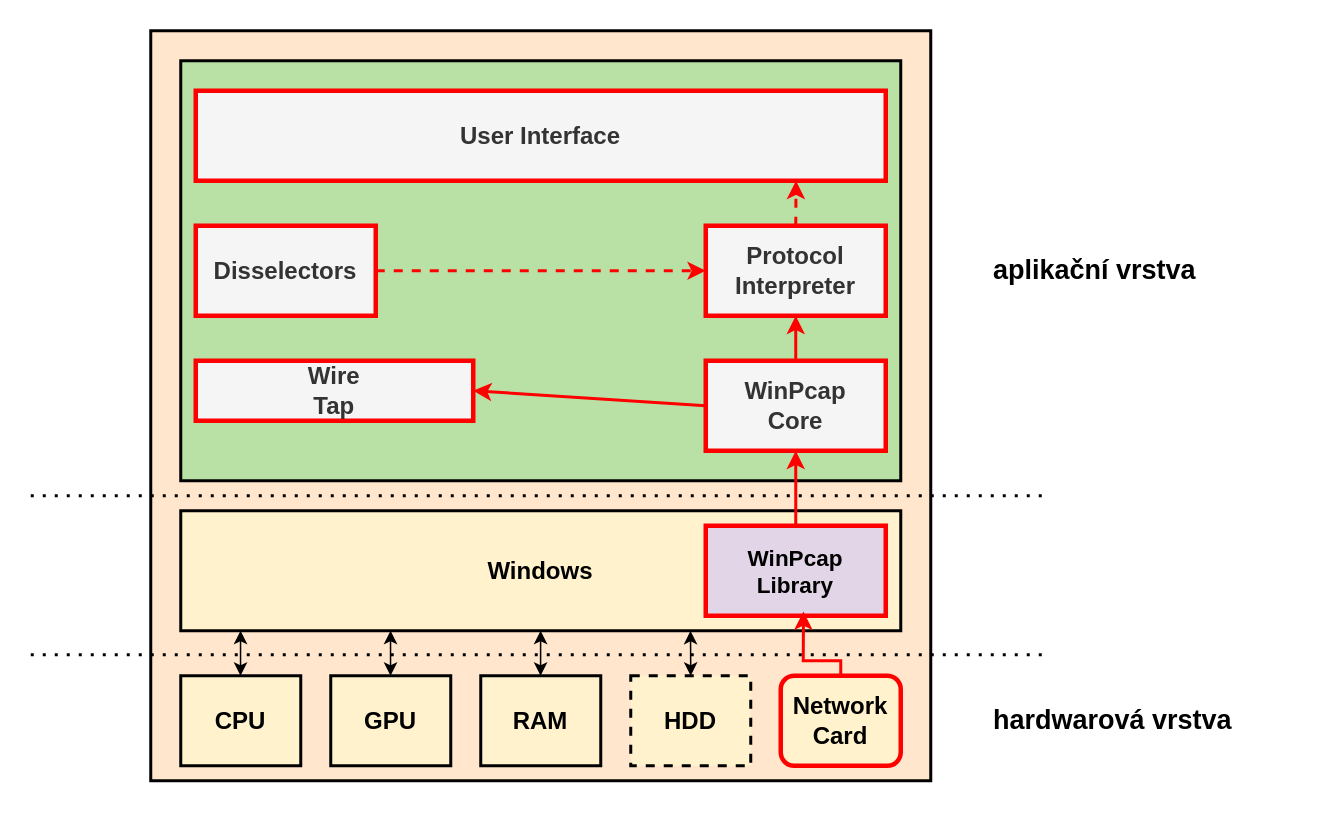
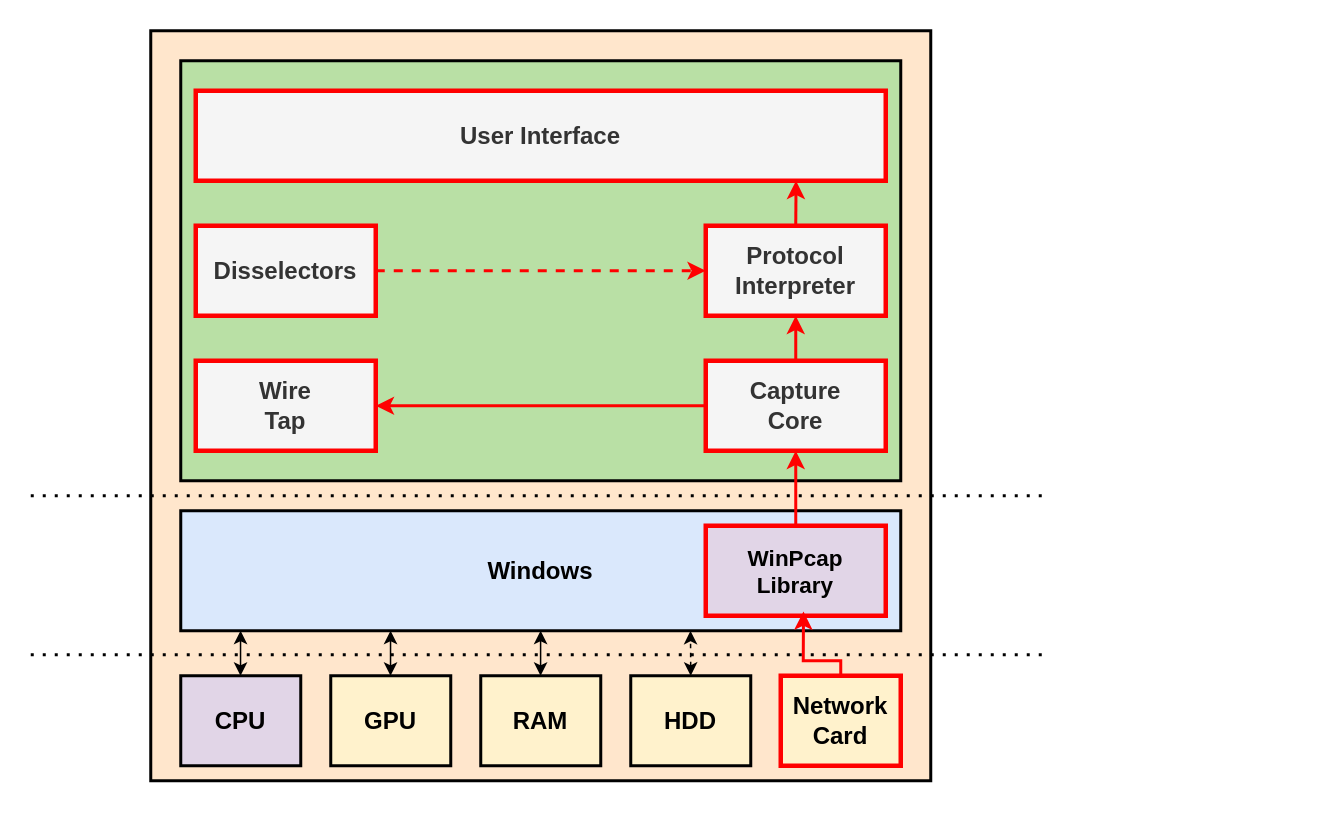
edge "Protocol Interpreter" -> "User Interface": style dashed -> solid
node "aplikační vrstva": removed
node "Wire Tap": size 278x60 -> 180x90
node "WinPcap Core": label "WinPcap Core" -> "Capture Core"
node "Windows": fillcolor #fff2cc -> #dae8fc
edge "Windows" -- "HDD": style solid -> dashed
node "CPU": fillcolor #fff2cc -> #e1d5e7
node "HDD": style dashed -> solid
node "Network Card": shape rounded rectangle -> rectangle
node "hardwarová vrstva": removed
